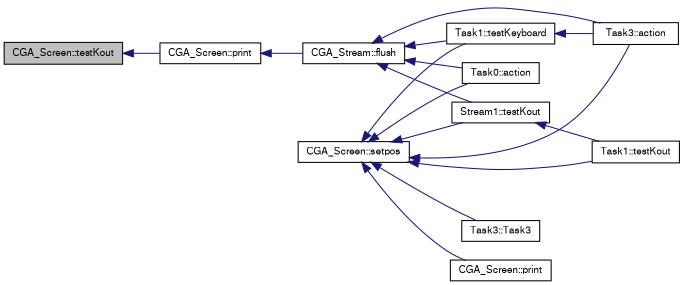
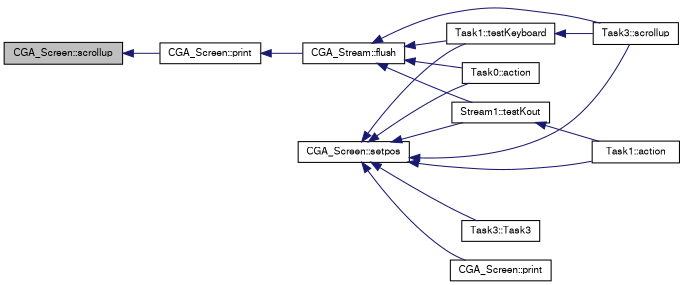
node "Task3::action": label "Task3::action" -> "Task3::scrollup"
node "CGA_Screen::testKout": label "CGA_Screen::testKout" -> "CGA_Screen::scrollup"
node "Task1::testKout": label "Task1::testKout" -> "Task1::action"
